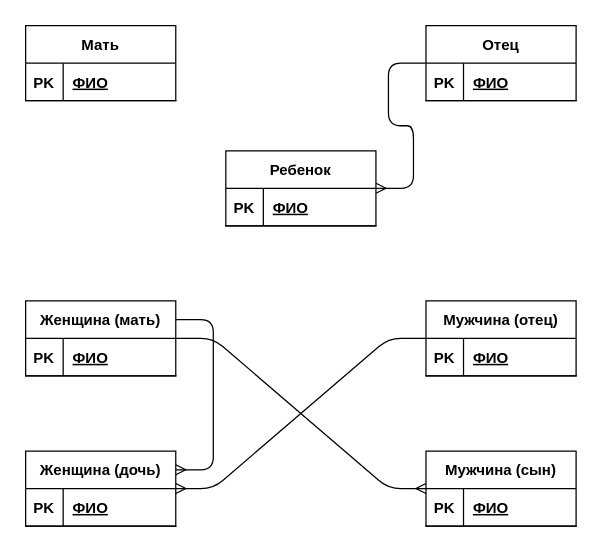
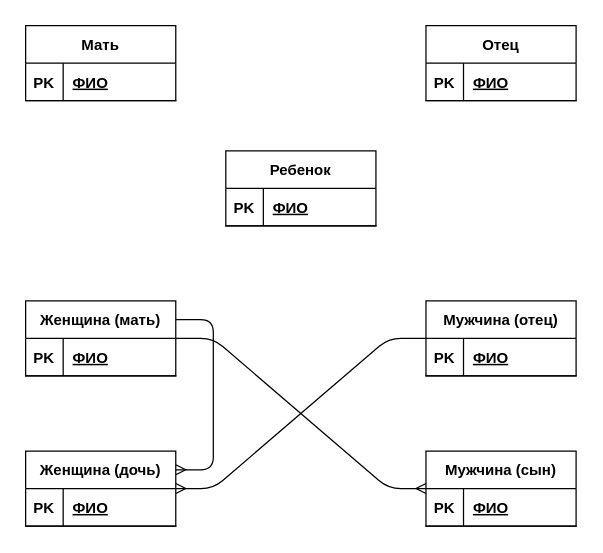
edge "Отец" -> "Ребенок": removed
